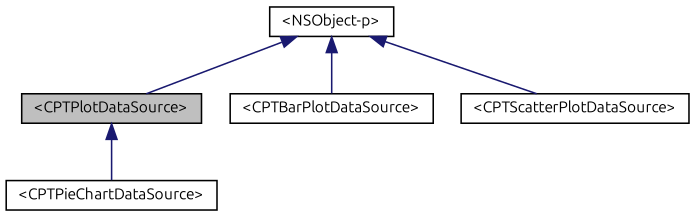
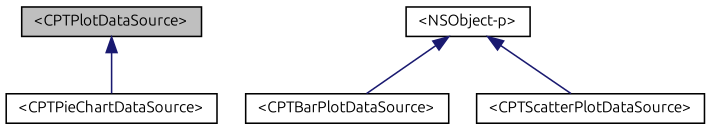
edge "<CPTPlotDataSource>" -> "<NSObject-p>": removed
